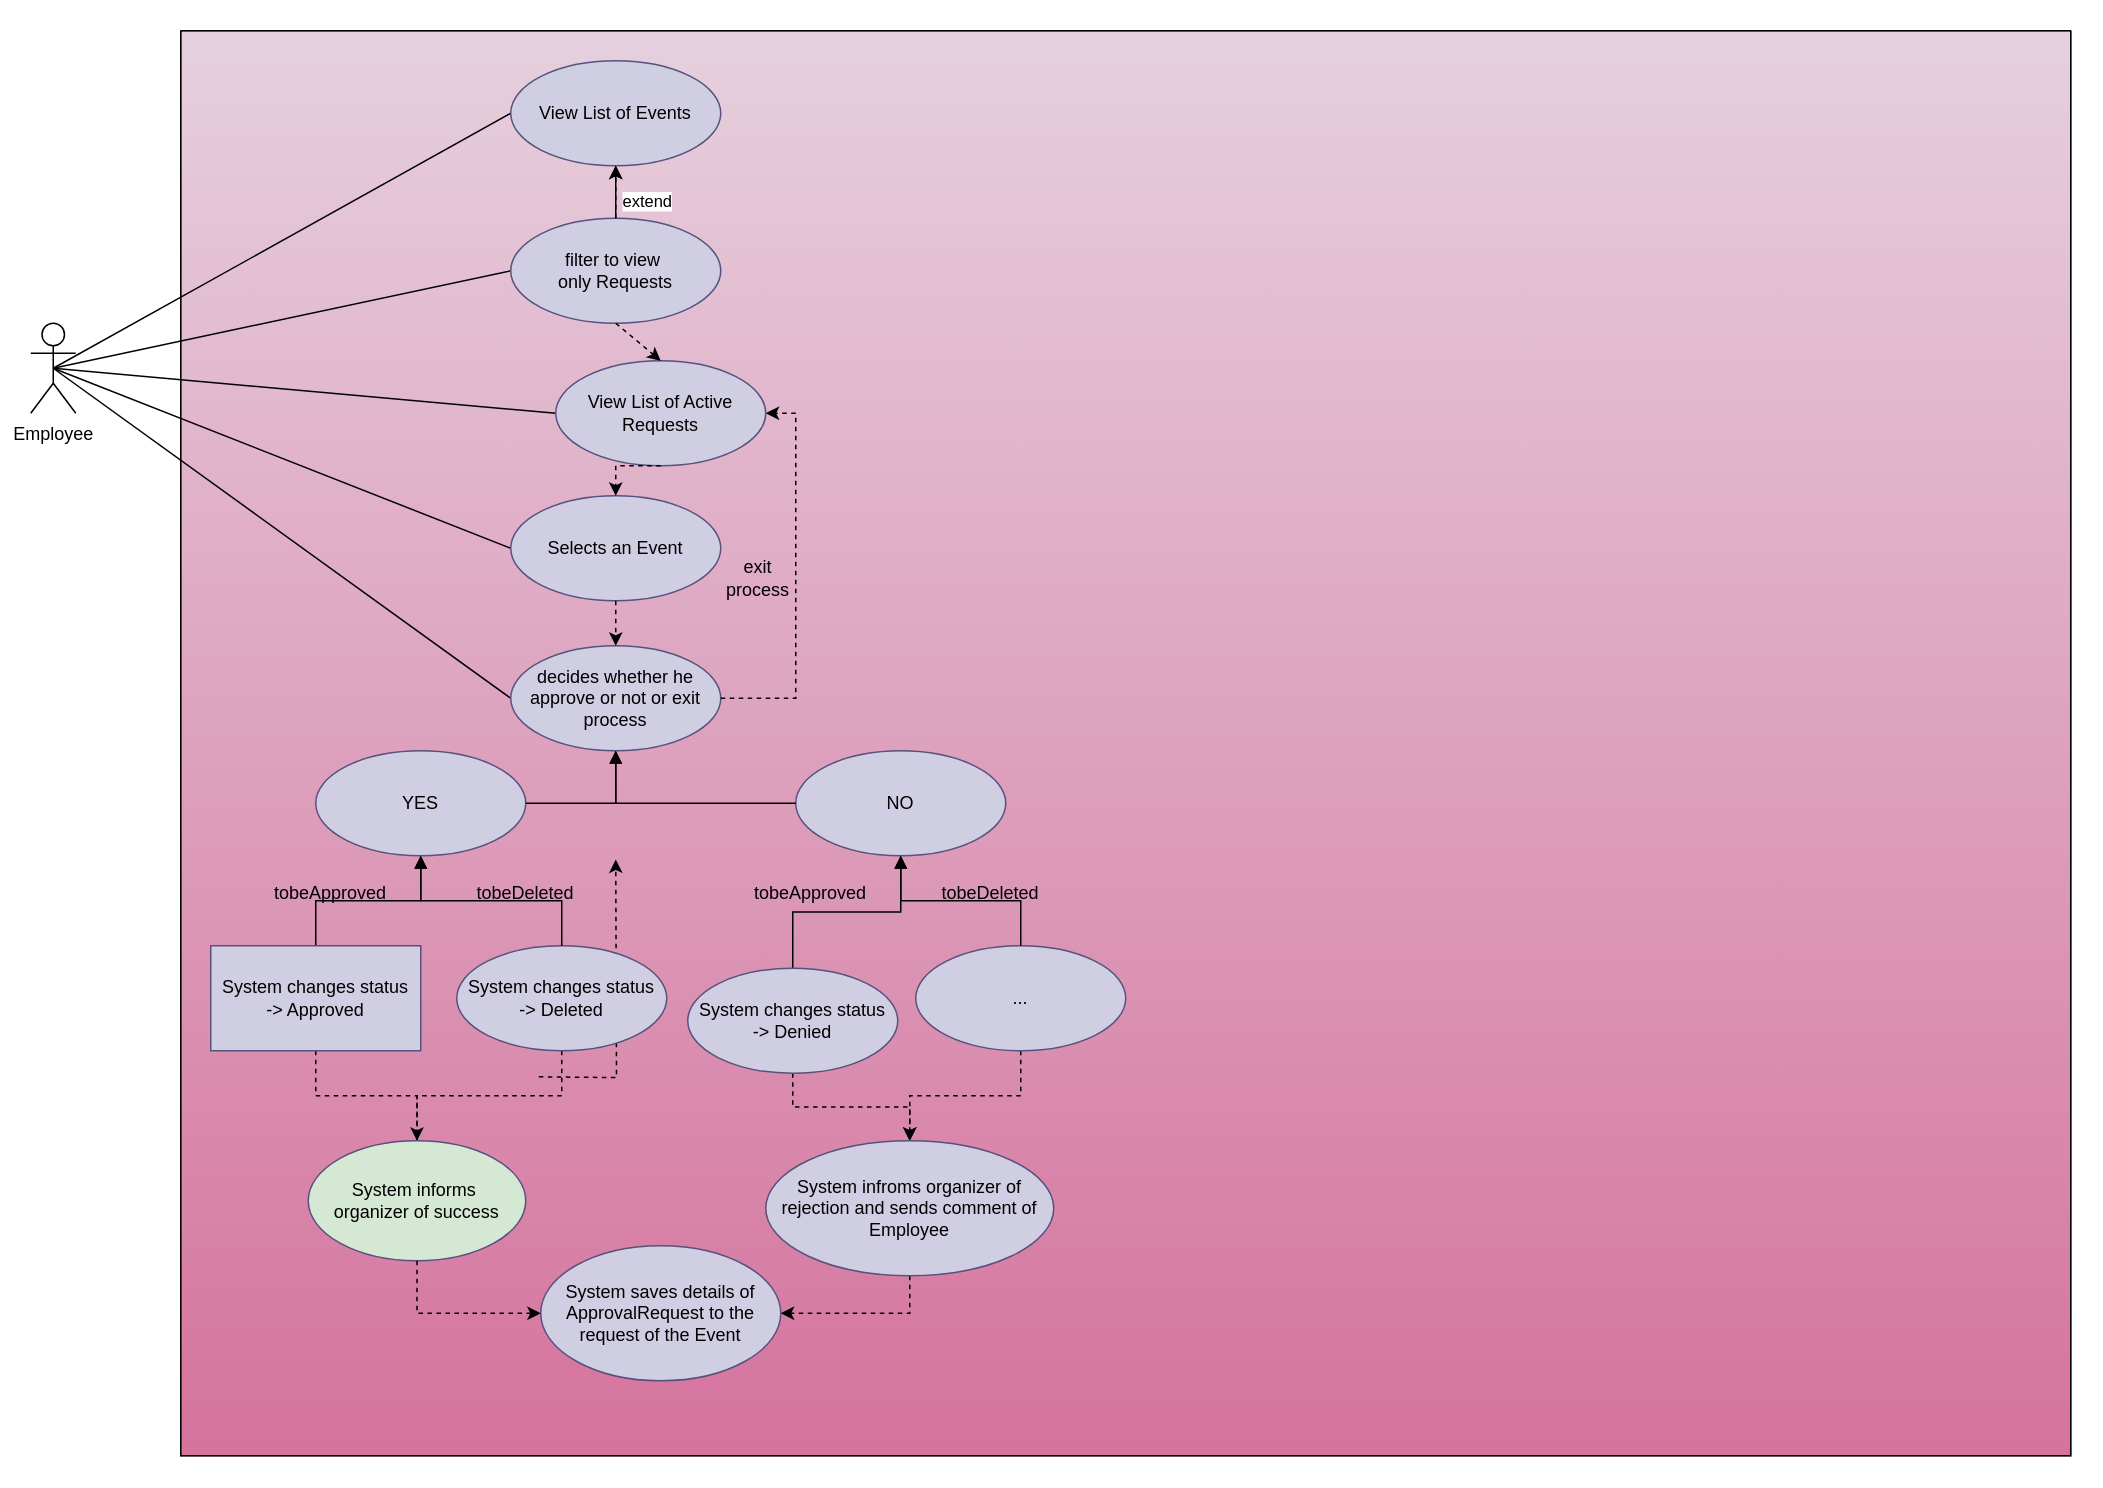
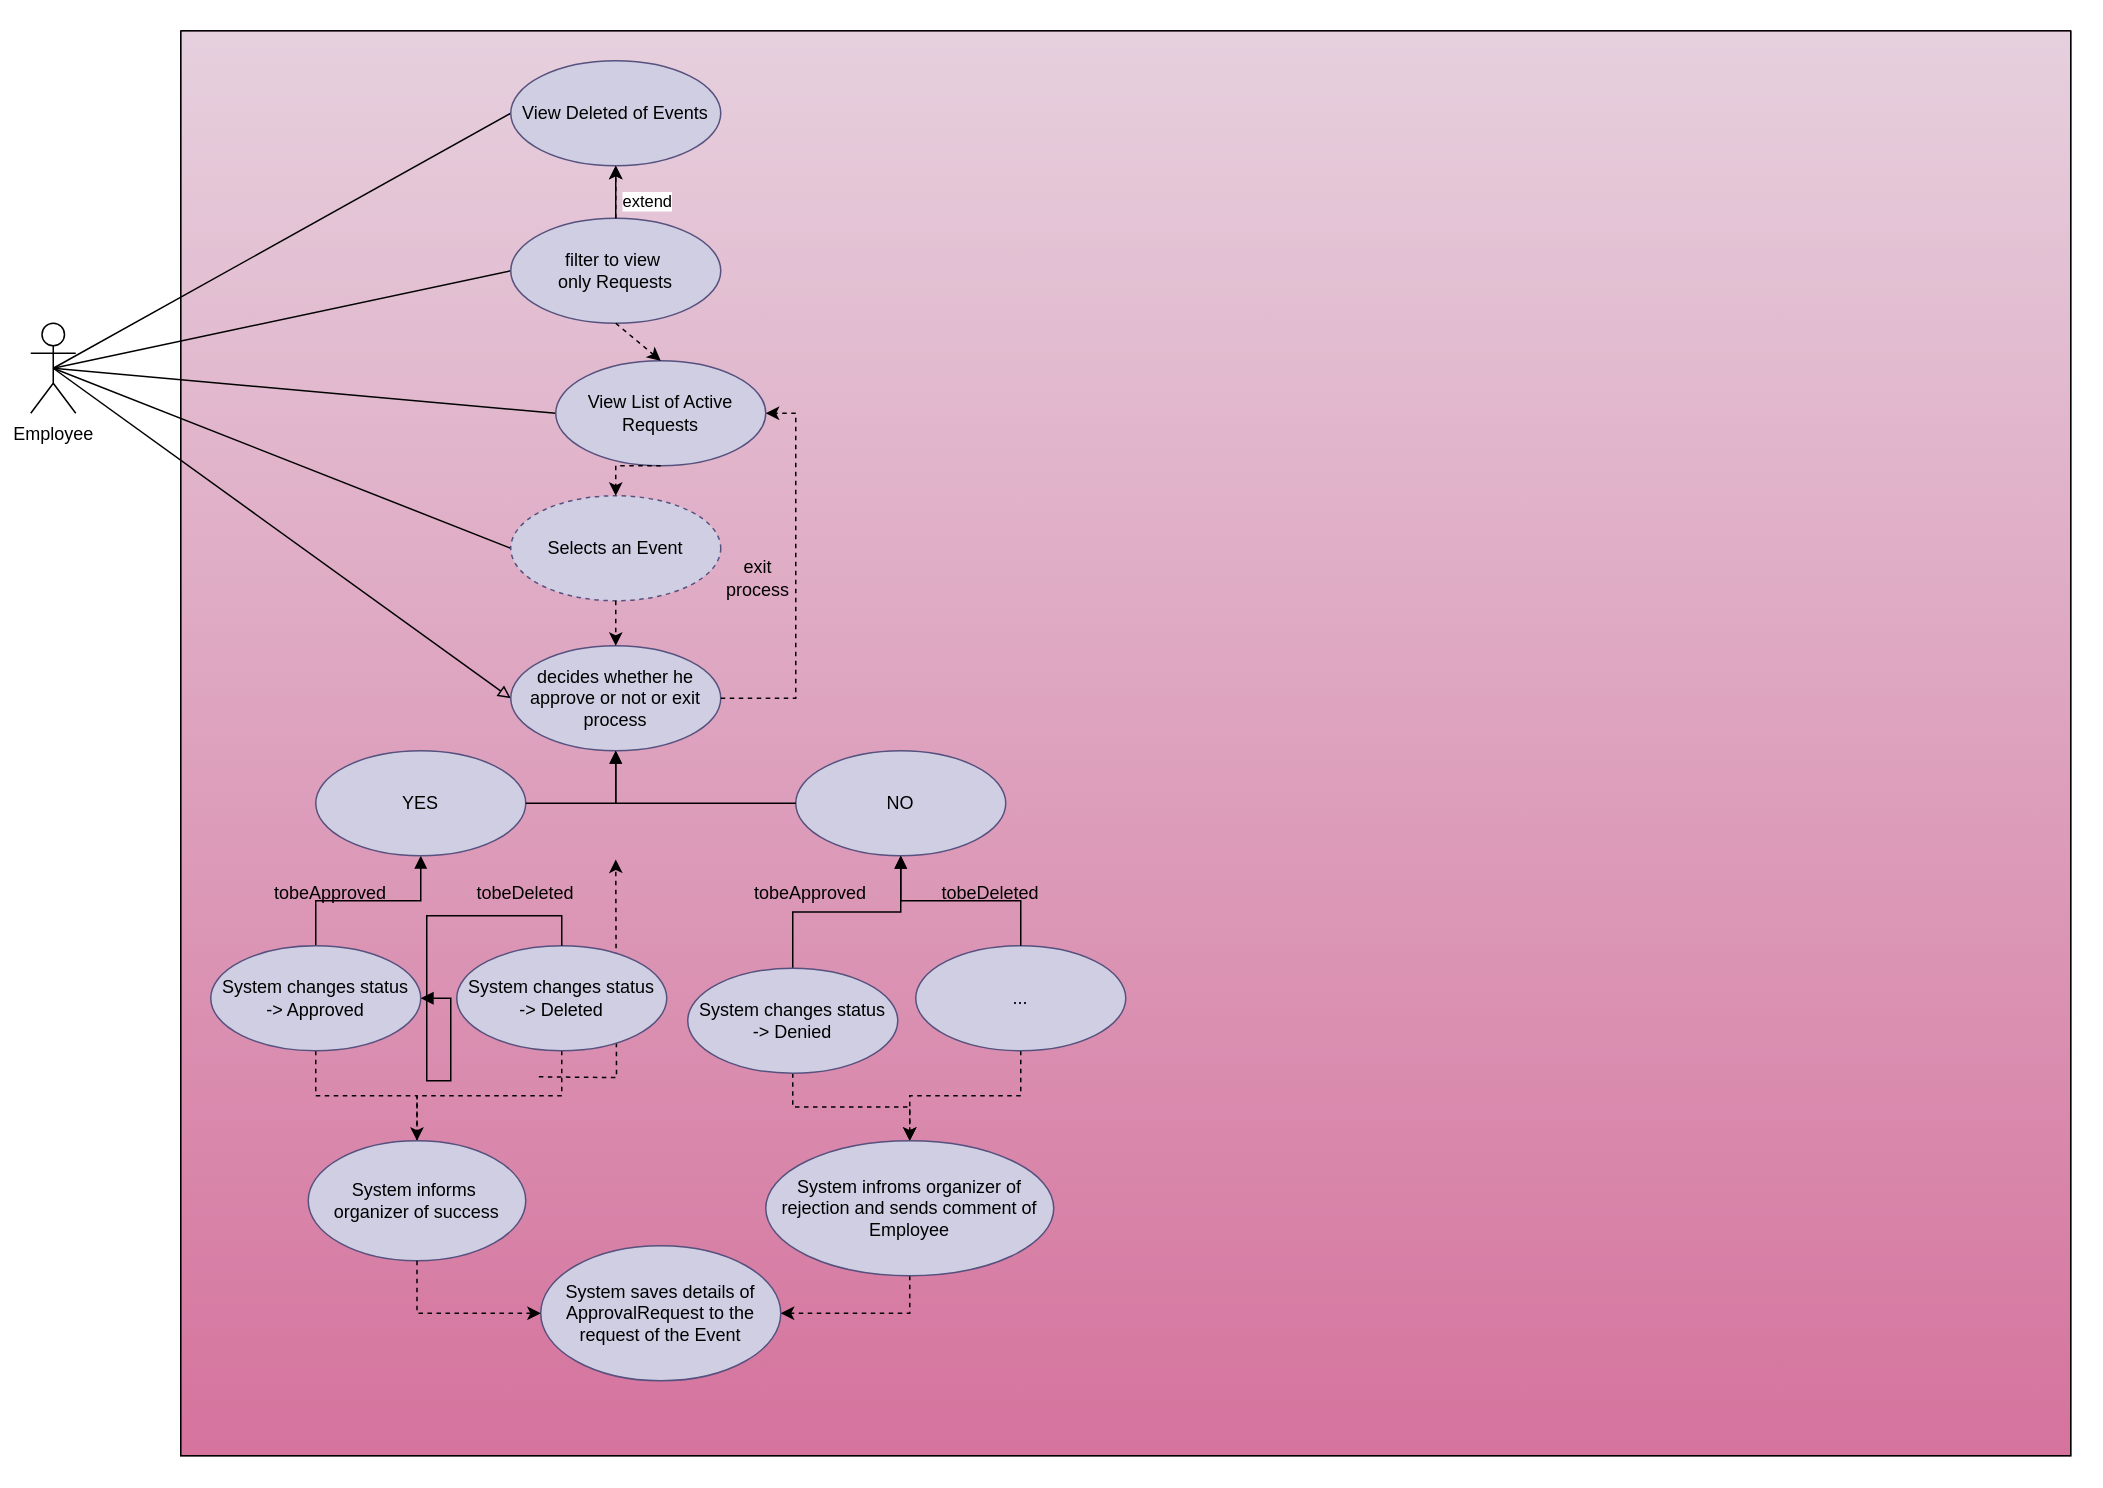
node "View List of Events": label "View List of Events" -> "View Deleted of Events"
node "Selects an Event": style solid -> dashed
edge "Employee" -- "decides whether he approve or not or exit process": arrowhead none -> block
edge "System changes status -> Deleted" -> "YES": now "System changes status -> Deleted" -> "System changes status -> Approved"
node "System changes status -> Approved": shape rectangle -> ellipse
node "System informs organizer of success": fillcolor #d5e8d4 -> #d0cee2
